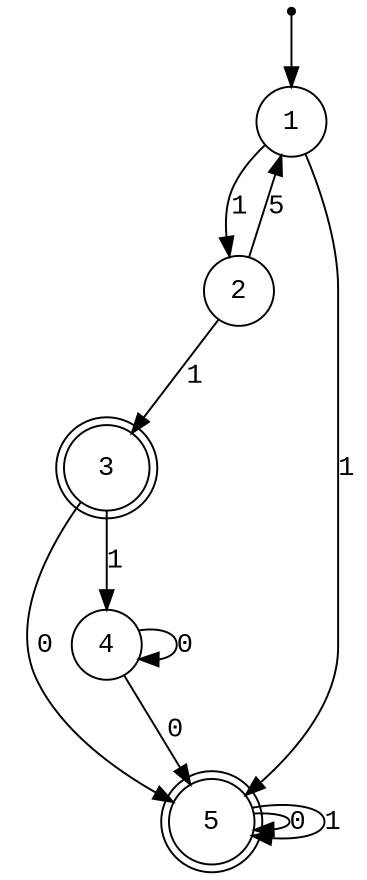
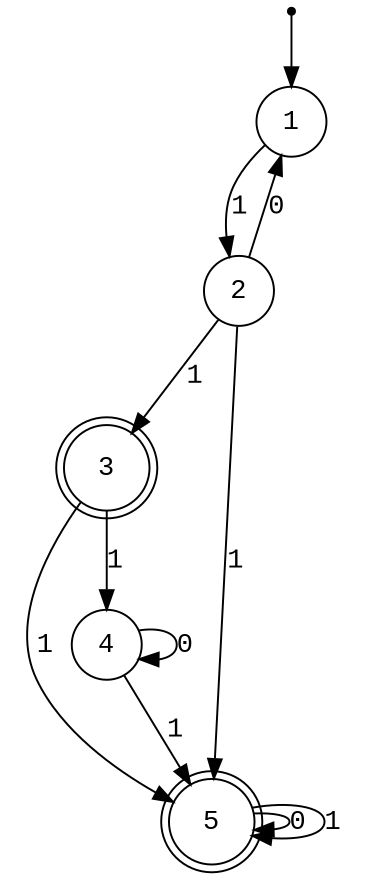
edge "2" -> "1": label "5" -> "0"
edge "1" -> "5": now "2" -> "5"
edge "3" -> "5": label "0" -> "1"
edge "4" -> "5": label "0" -> "1"
